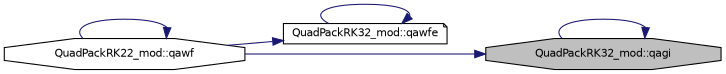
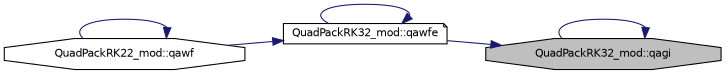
edge "QuadPackRK22_mod::qawf" -> "QuadPackRK32_mod::qagi": now "QuadPackRK32_mod::qawfe" -> "QuadPackRK32_mod::qagi"
